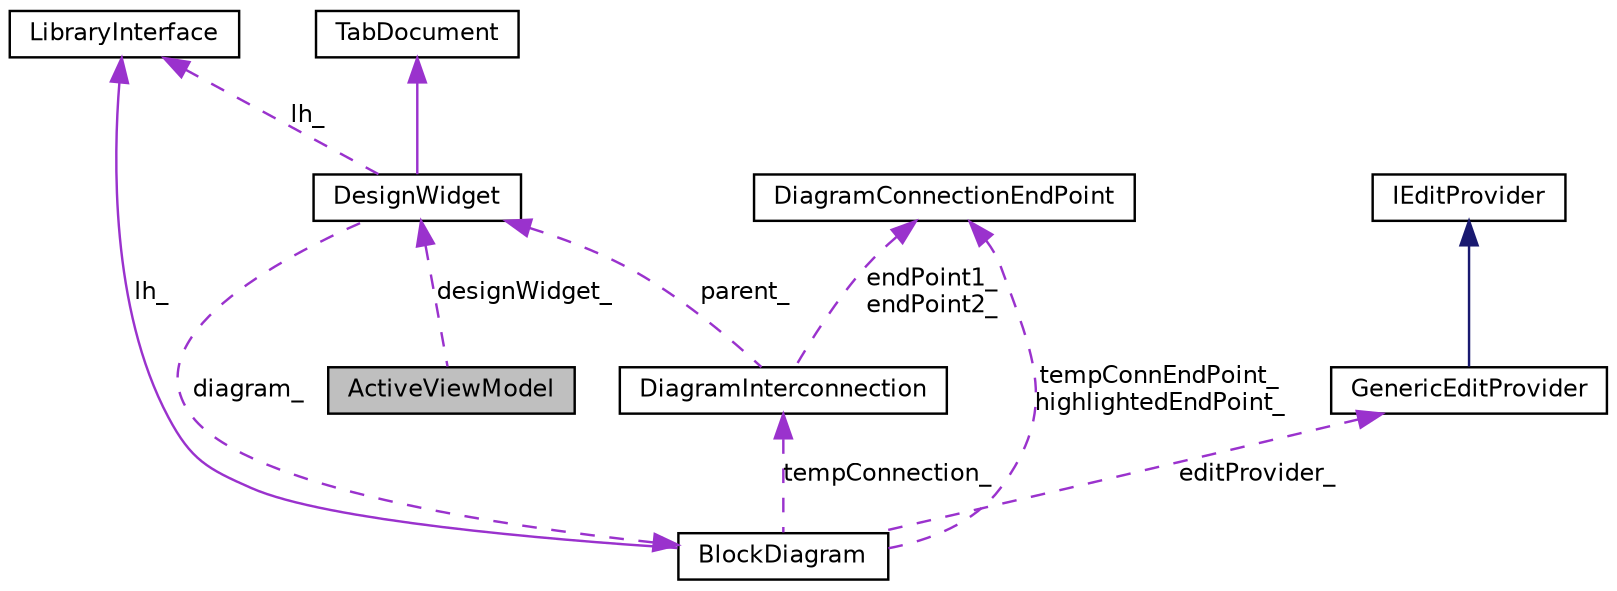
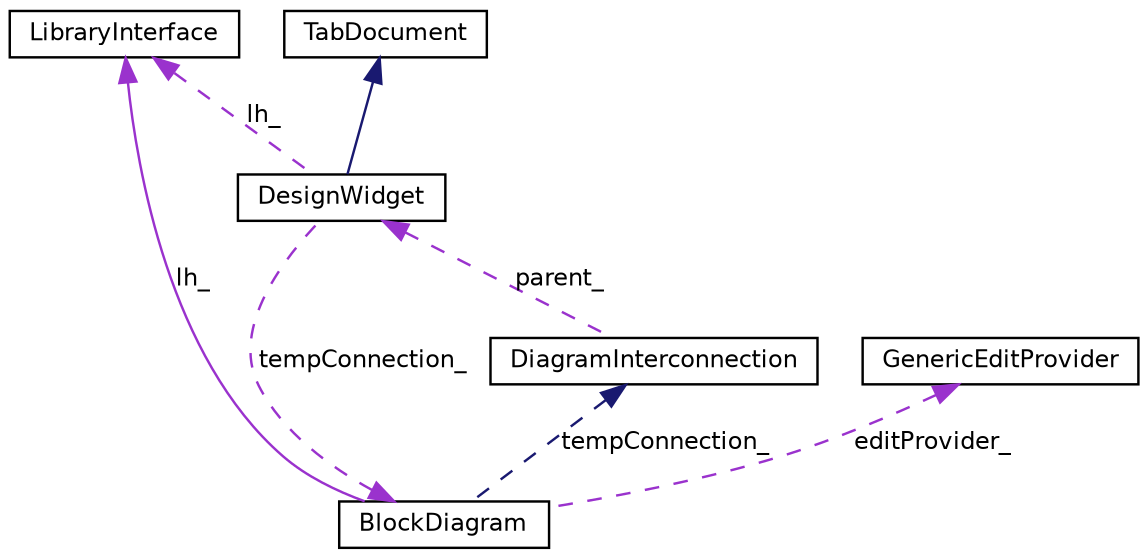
edge "DesignWidget" -> "TabDocument": color darkorchid3 -> midnightblue
node "DiagramConnectionEndPoint": removed
node "IEditProvider": removed
edge "DesignWidget" -> "BlockDiagram": label "diagram_" -> "tempConnection_"
node "ActiveViewModel": removed
edge "BlockDiagram" -> "DiagramInterconnection": color darkorchid3 -> midnightblue
